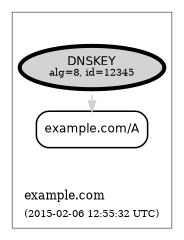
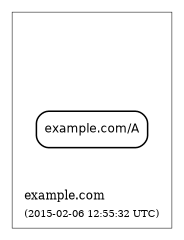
node "DNSKEY": removed
